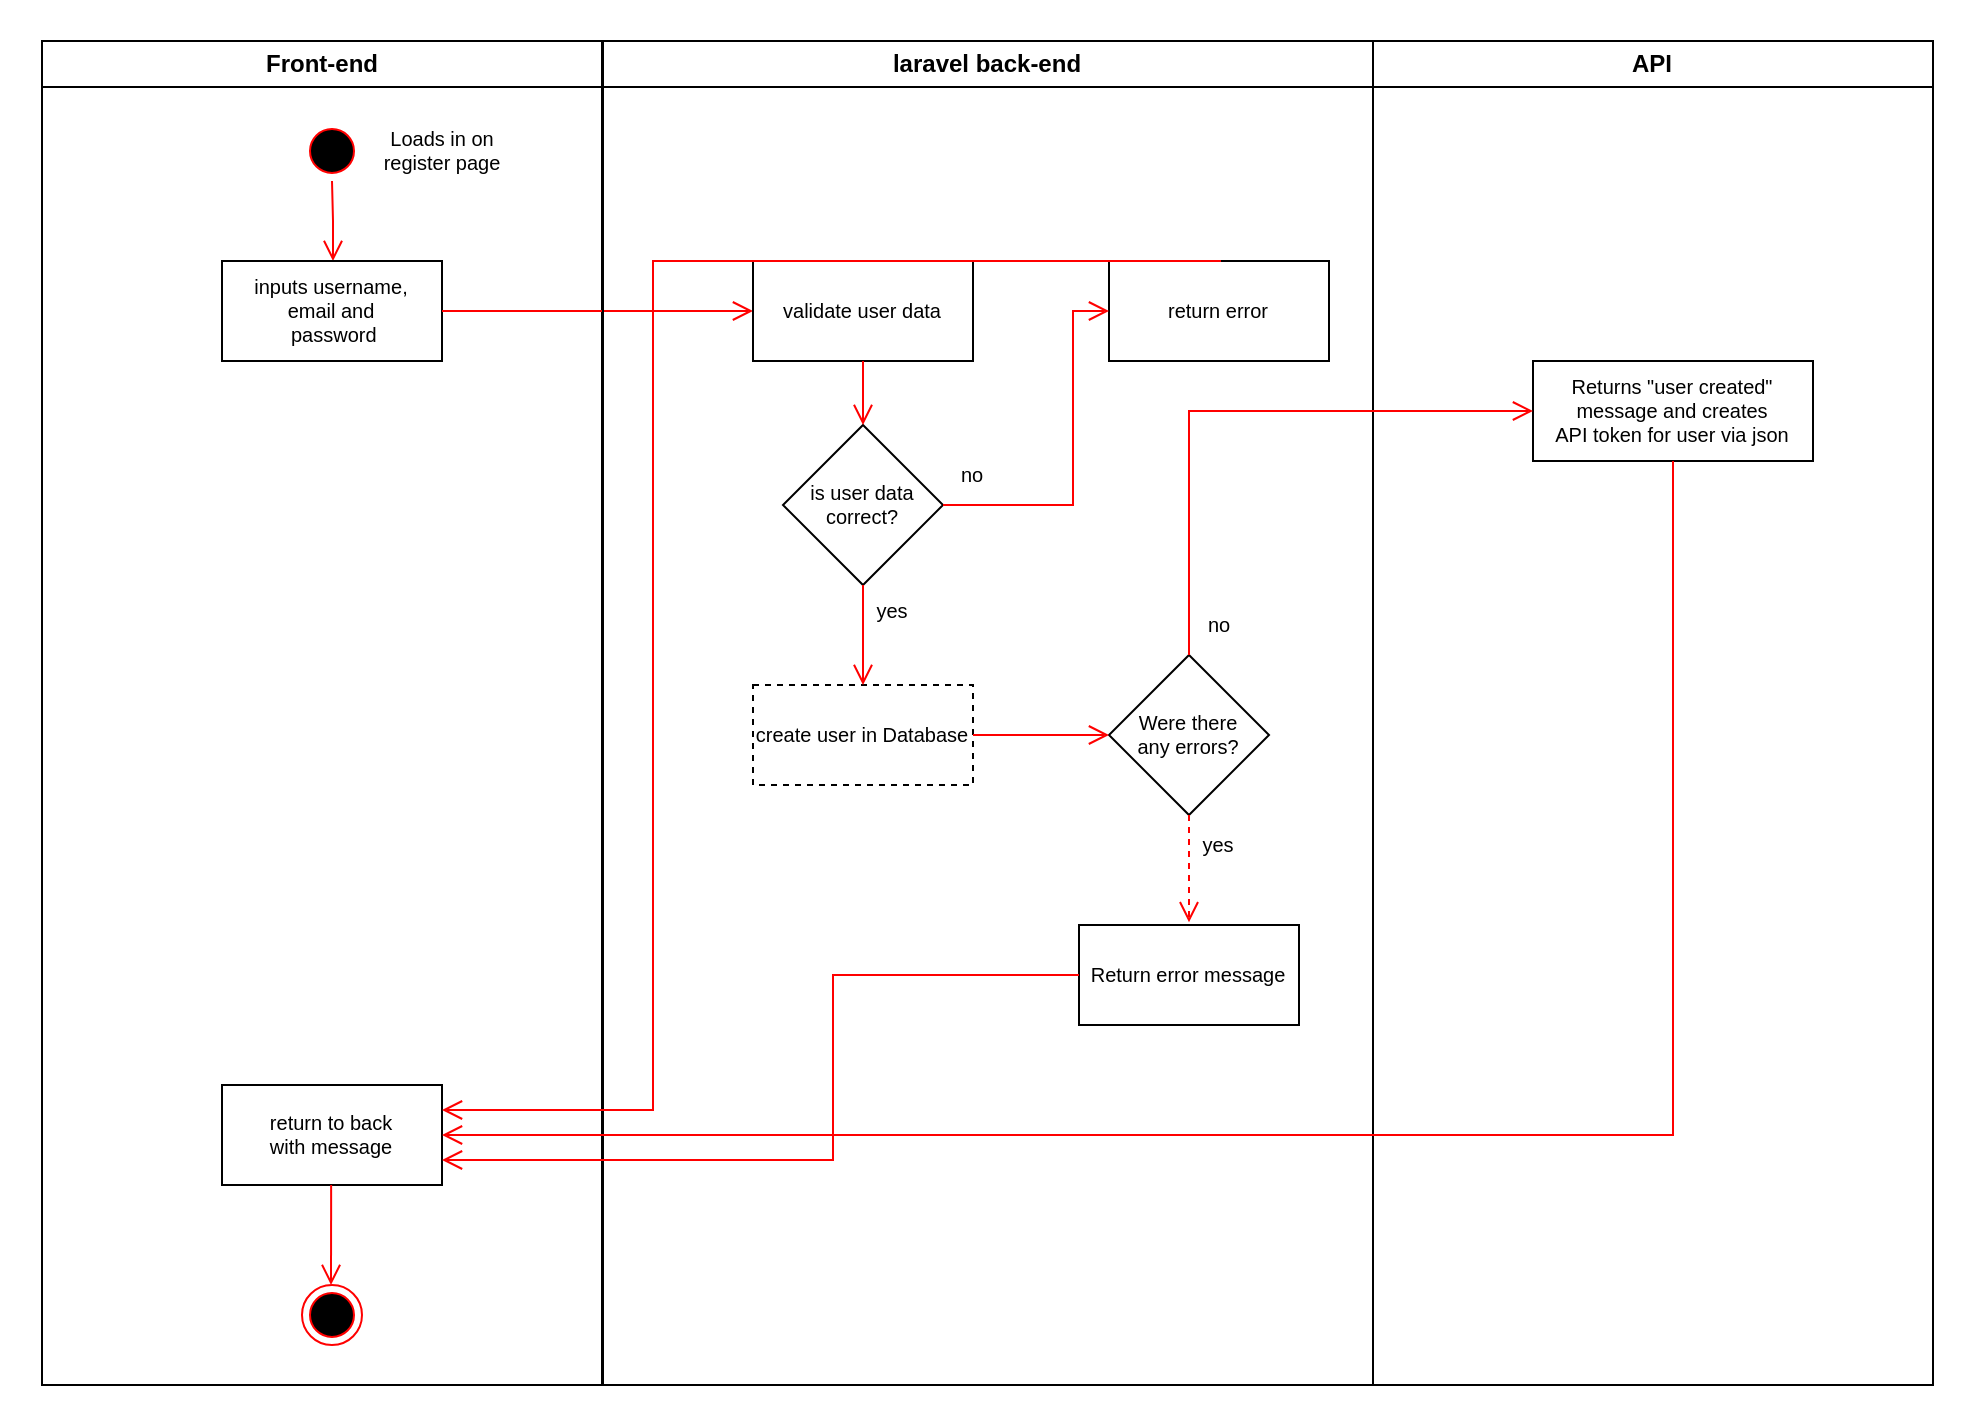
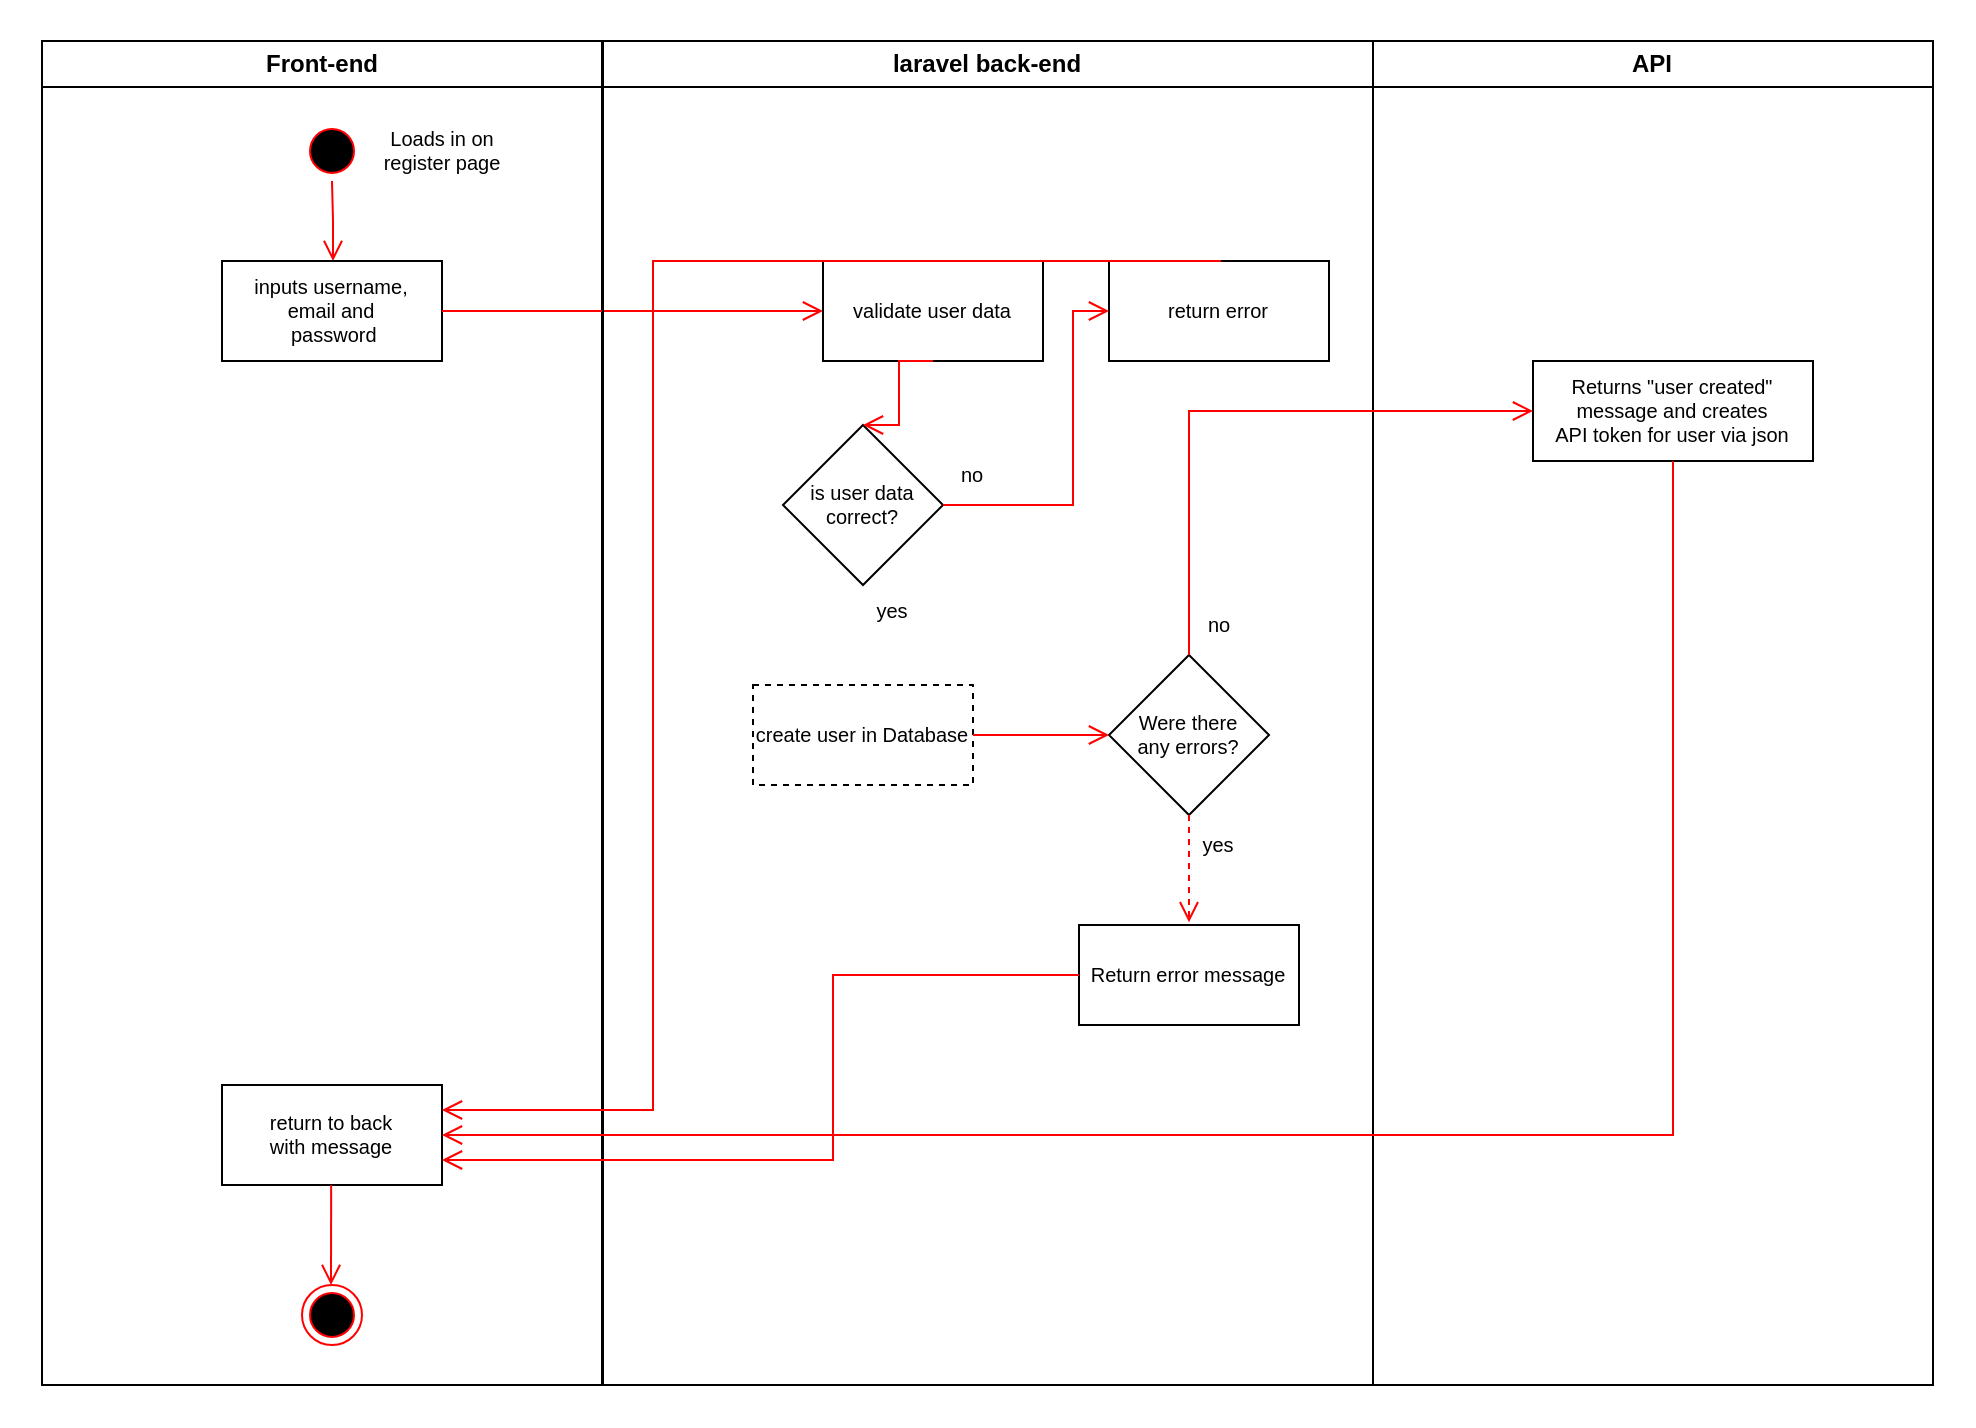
node "validate user data": moved (863, 311) -> (933, 311)
edge "is user data correct?" -> "create user in Database": removed
